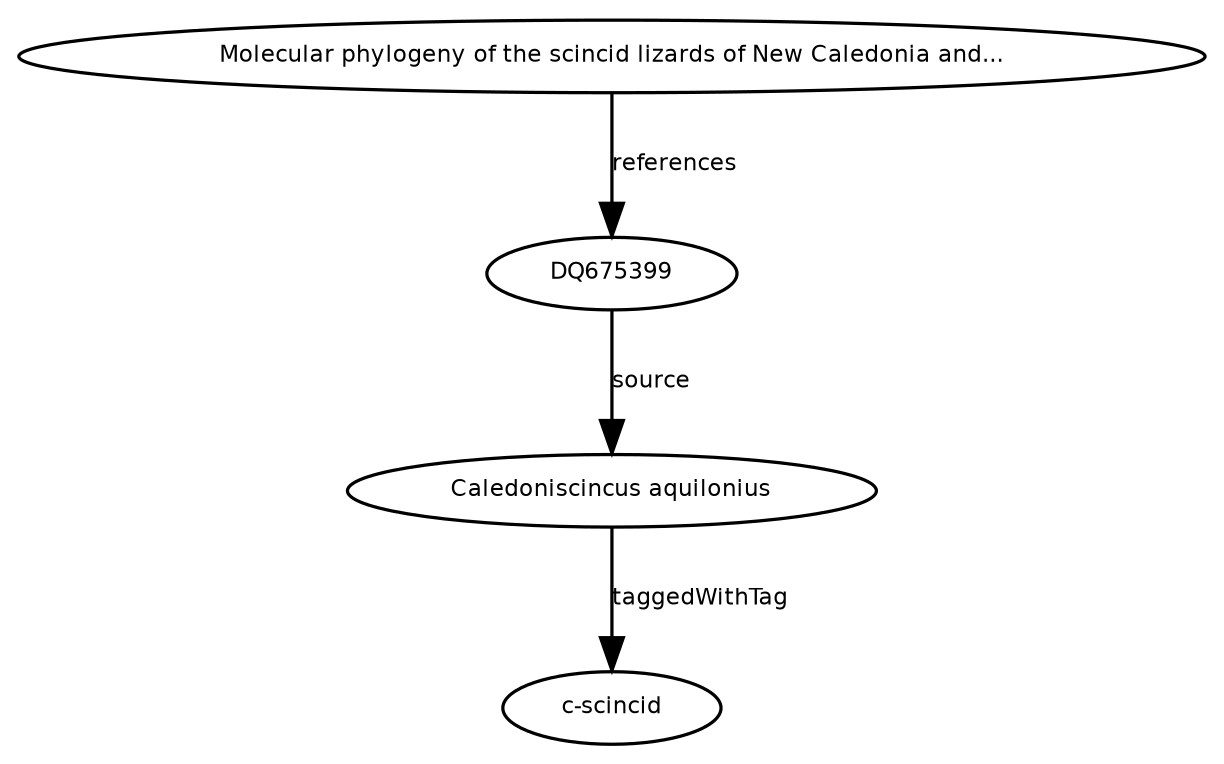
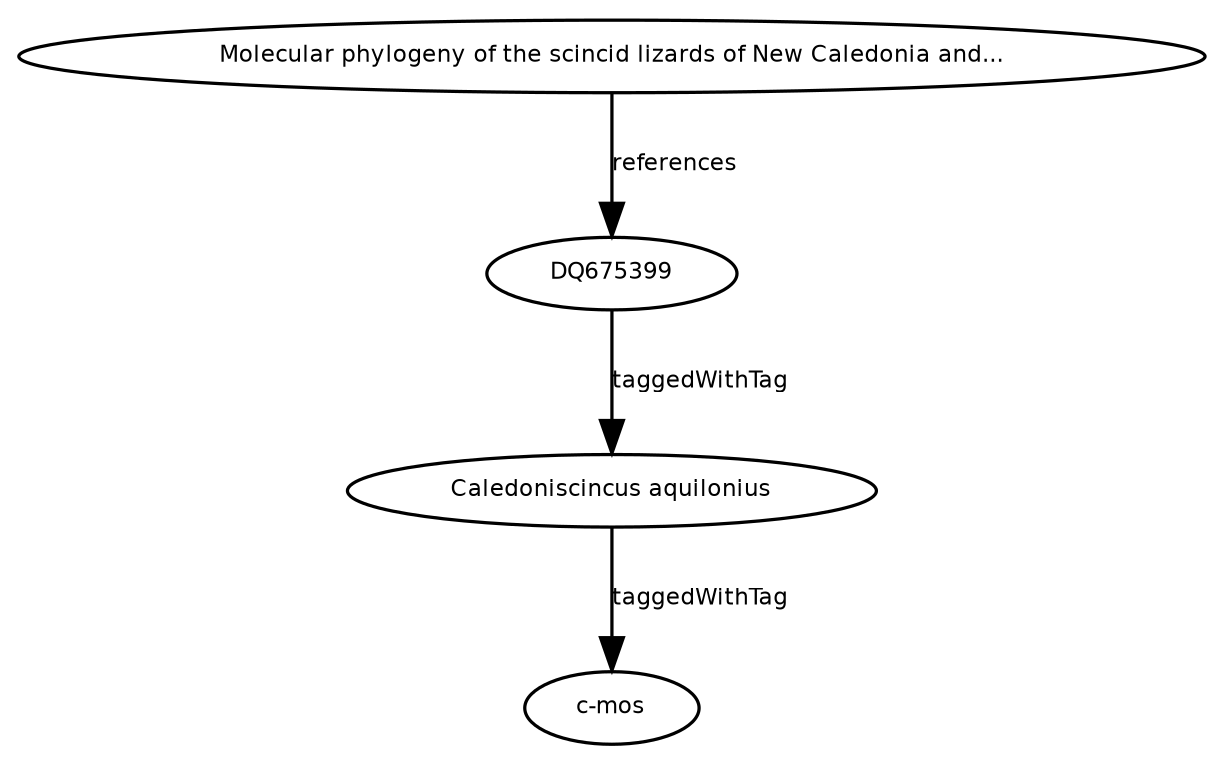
edge "DQ675399" -> "Caledoniscincus aquilonius": label "source" -> "taggedWithTag"
node "c-scincid": label "c-scincid" -> "c-mos"
